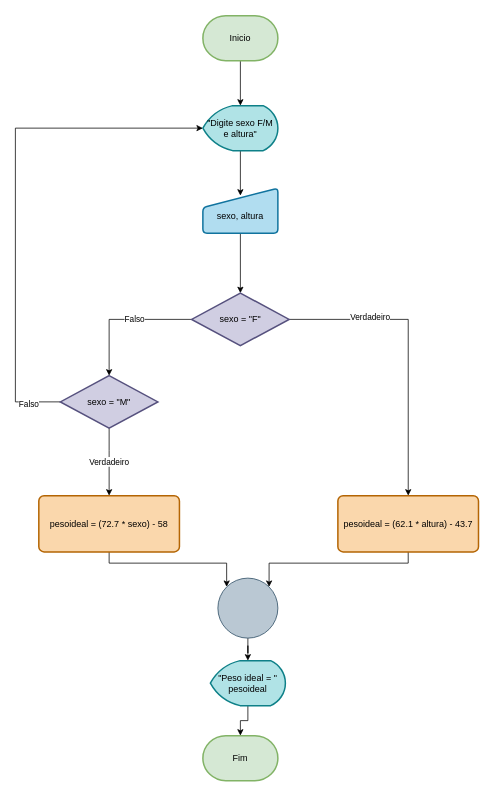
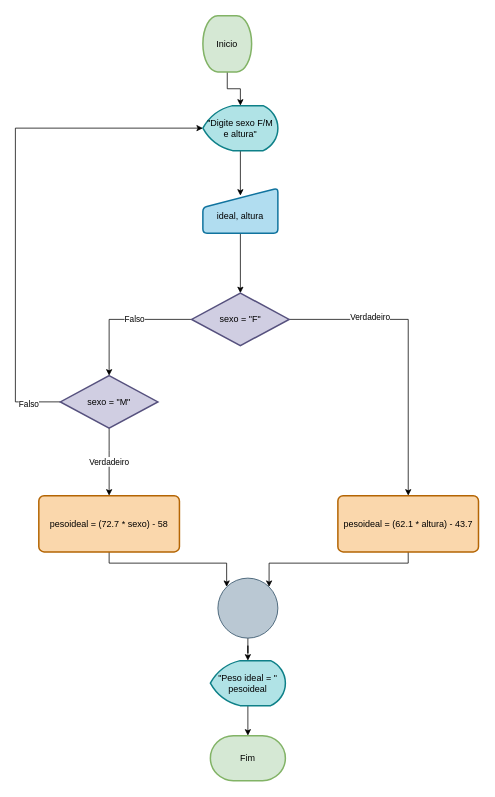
node "Inicio": size 75x45 -> 49x56
node "sexo, altura": label "sexo, altura" -> "ideal, altura"
node "Fim": moved (240, 758) -> (248, 758)
